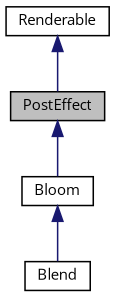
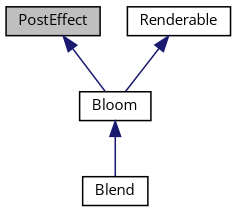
edge "PostEffect" -> "Renderable": now "Bloom" -> "Renderable"
